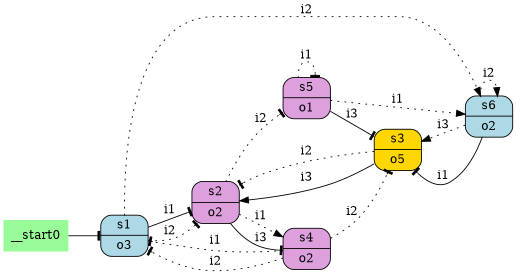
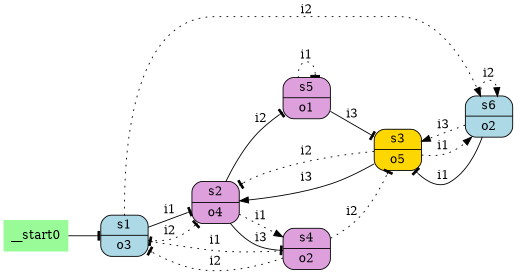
edge "s5" -> "s6": now "s3" -> "s6"
edge "s2" -> "s5": style dotted -> solid
node "s2": text "o2" -> "o4"
